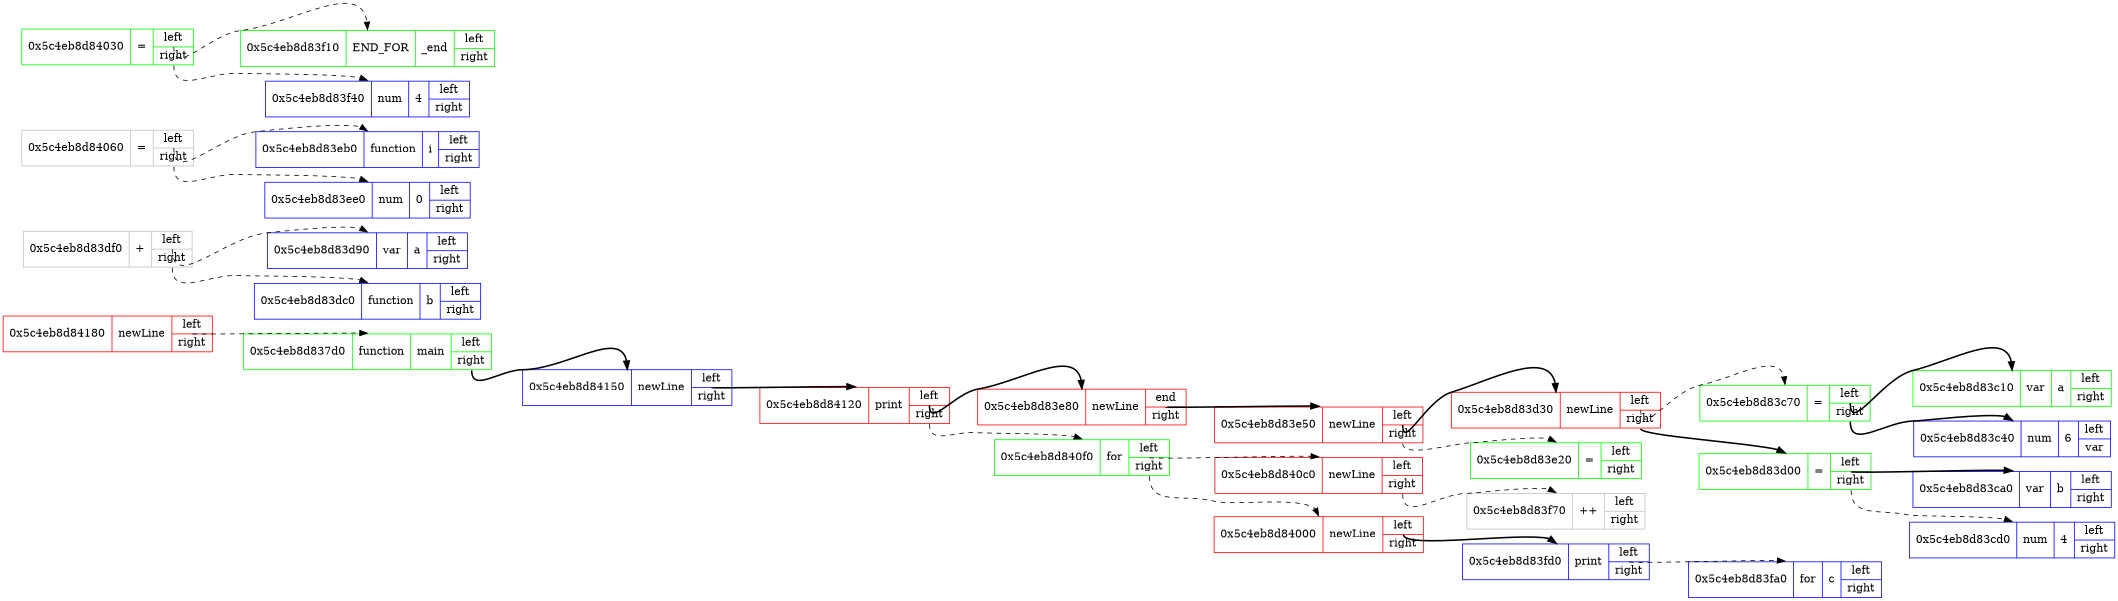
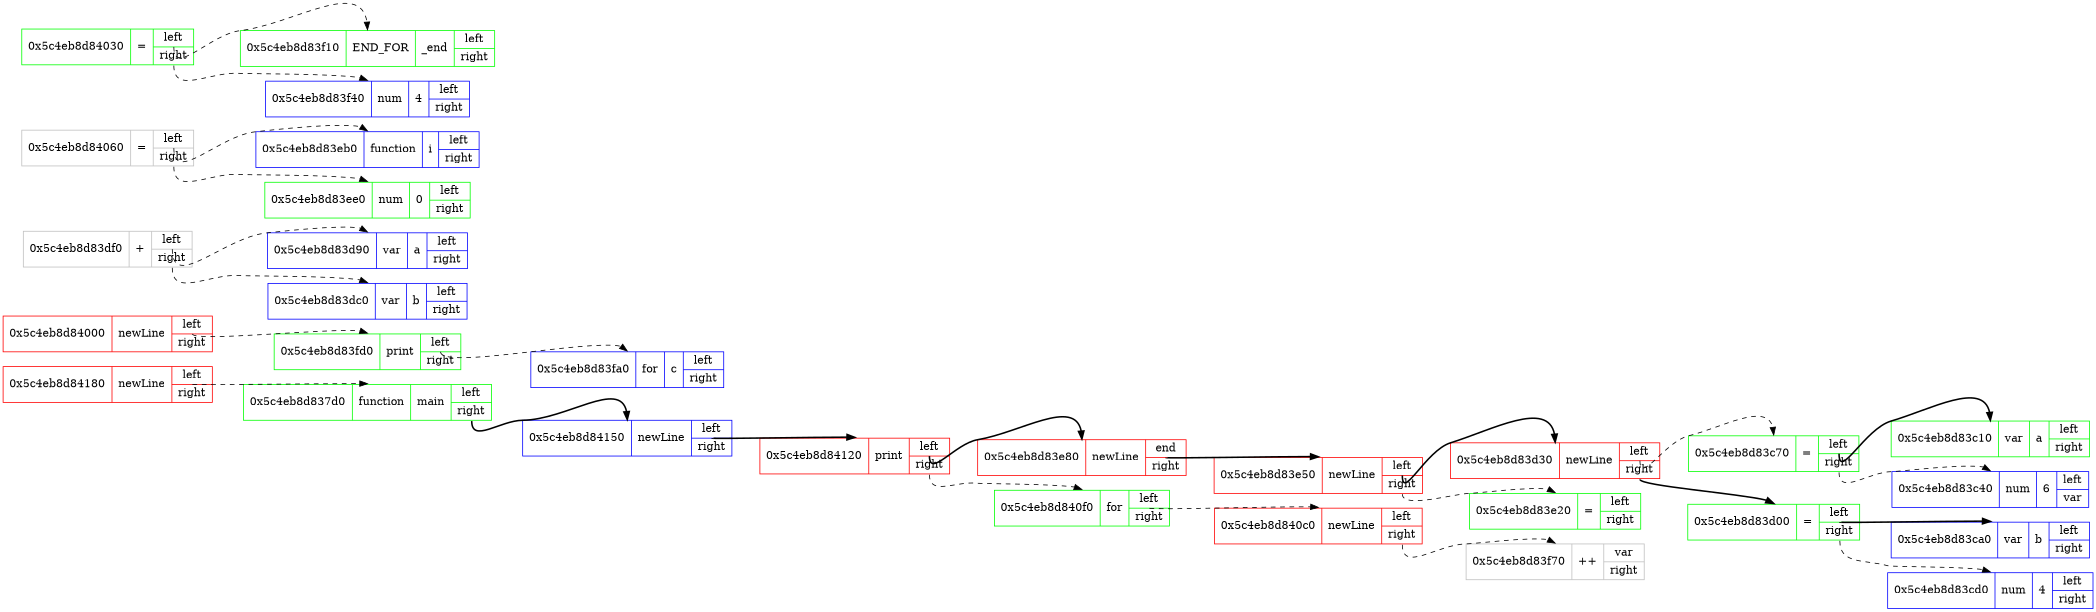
node "0x5c4eb8d83ee0": color blue -> green
node "0x5c4eb8d83dc0": text "function" -> "var"
edge "0x5c4eb8d83c70" -> "0x5c4eb8d83c40": style bold -> dashed
node "0x5c4eb8d83f70": text "left" -> "var"
edge "0x5c4eb8d840f0" -> "0x5c4eb8d84000": removed
edge "0x5c4eb8d84000" -> "0x5c4eb8d83fd0": style bold -> dashed
node "0x5c4eb8d83fd0": color blue -> green
